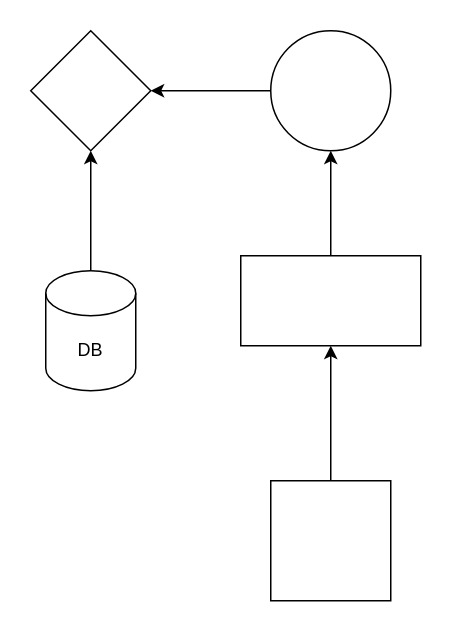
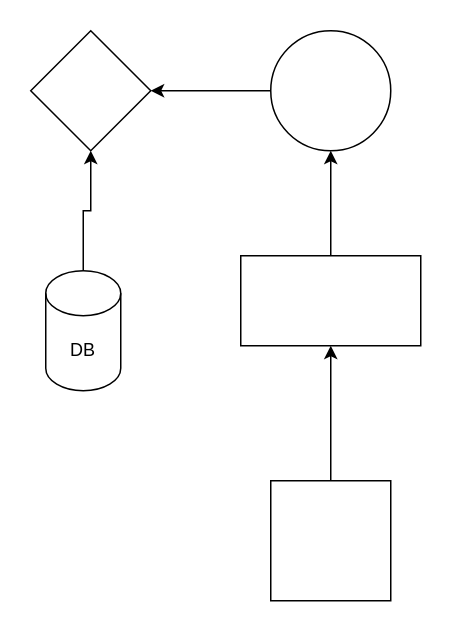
node "DB": size 90x120 -> 75x120
